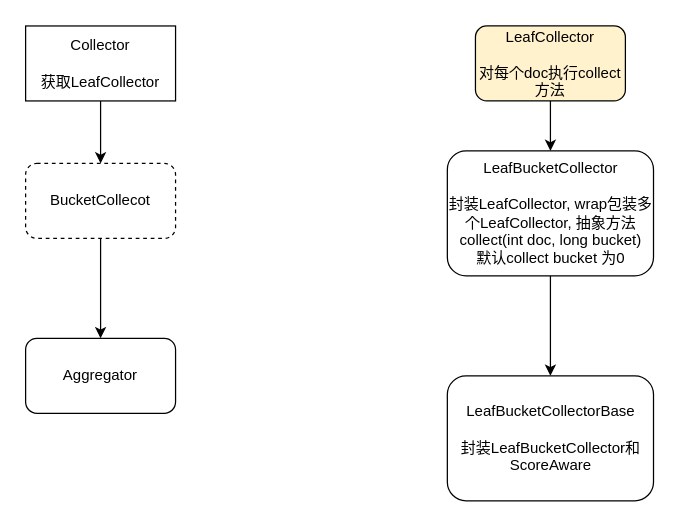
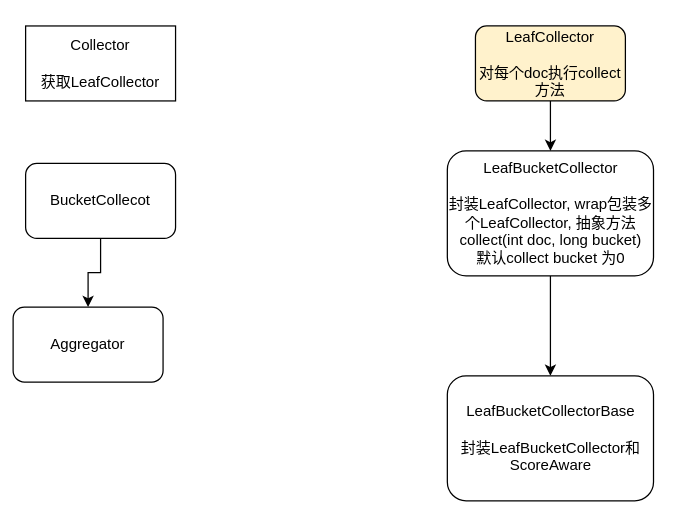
edge "Collector 获取LeafCollector" -> "BucketCollecot": removed
node "BucketCollecot": style dashed -> solid
node "Aggregator": moved (101, 376) -> (88, 344)
